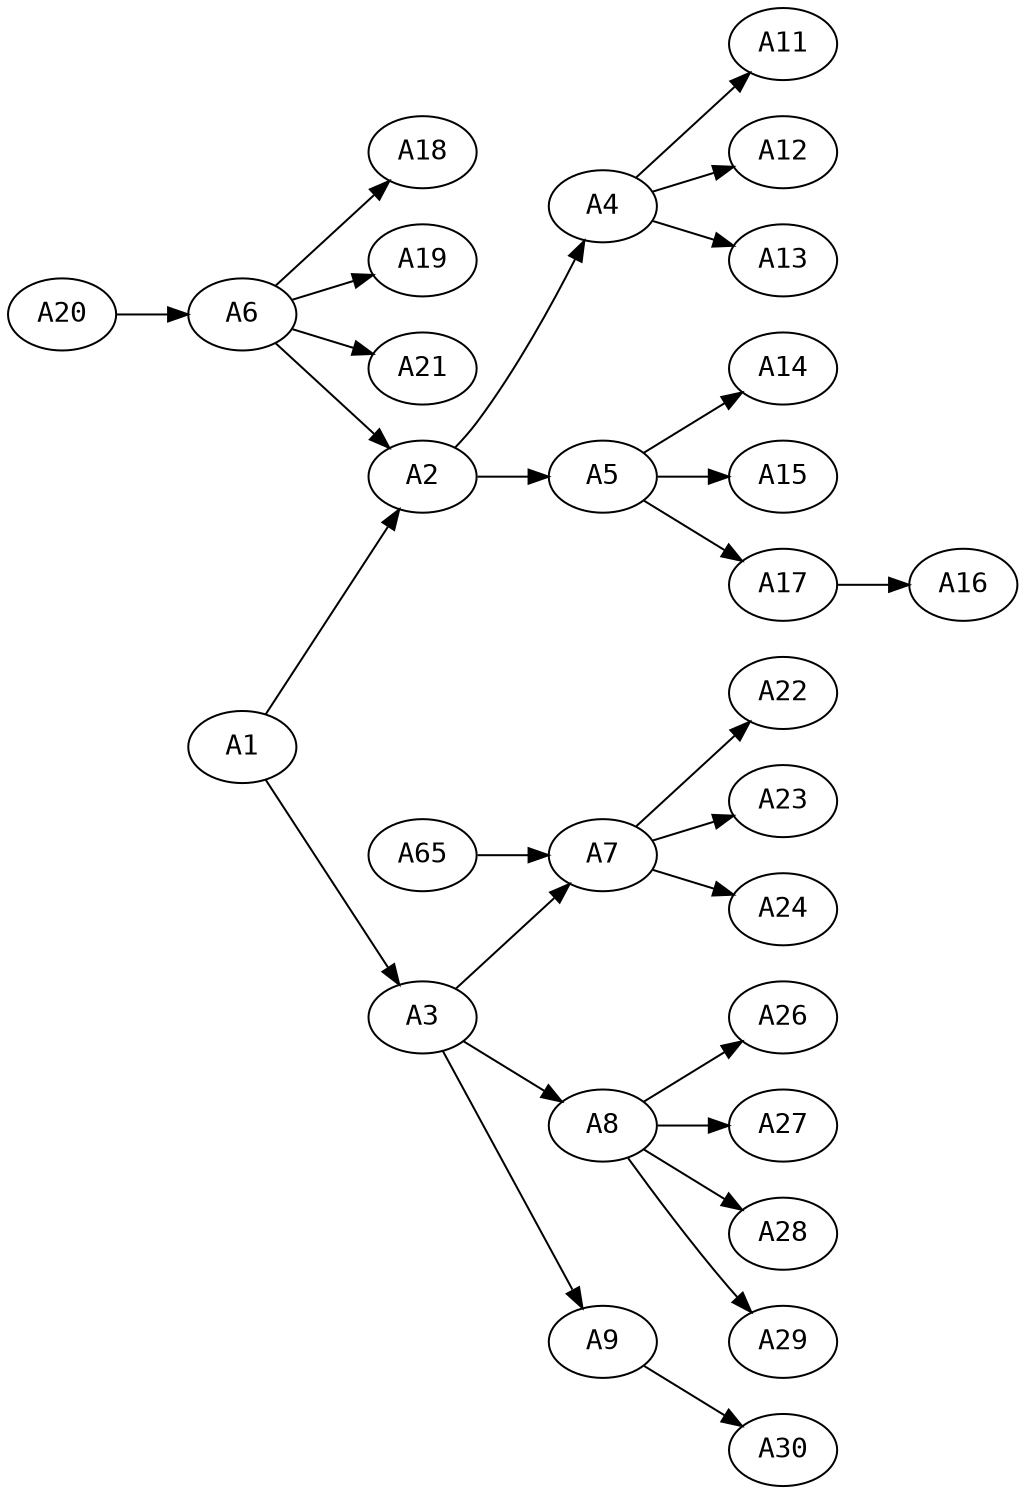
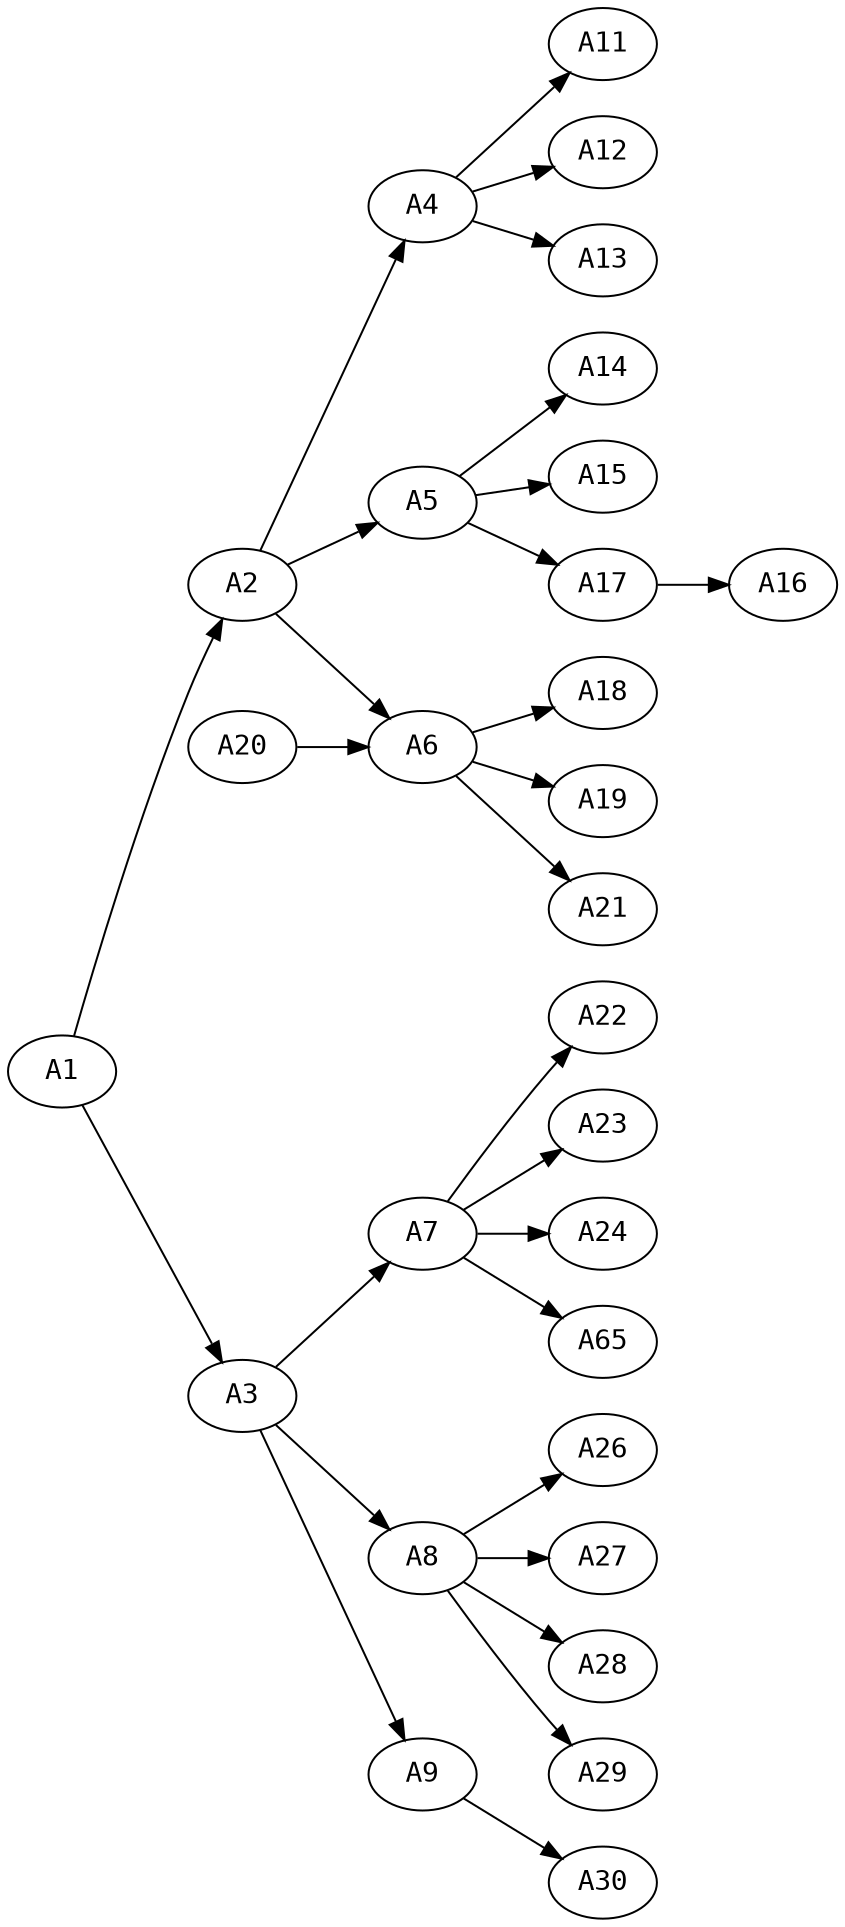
edge "A6" -> "A2": reversed
edge "A65" -> "A7": reversed
